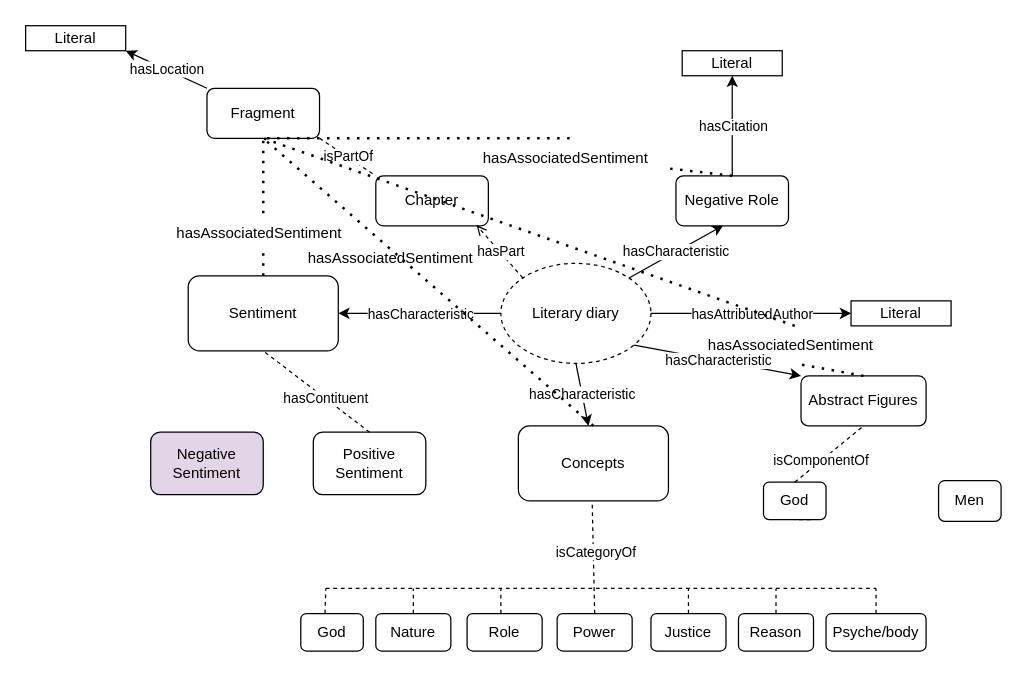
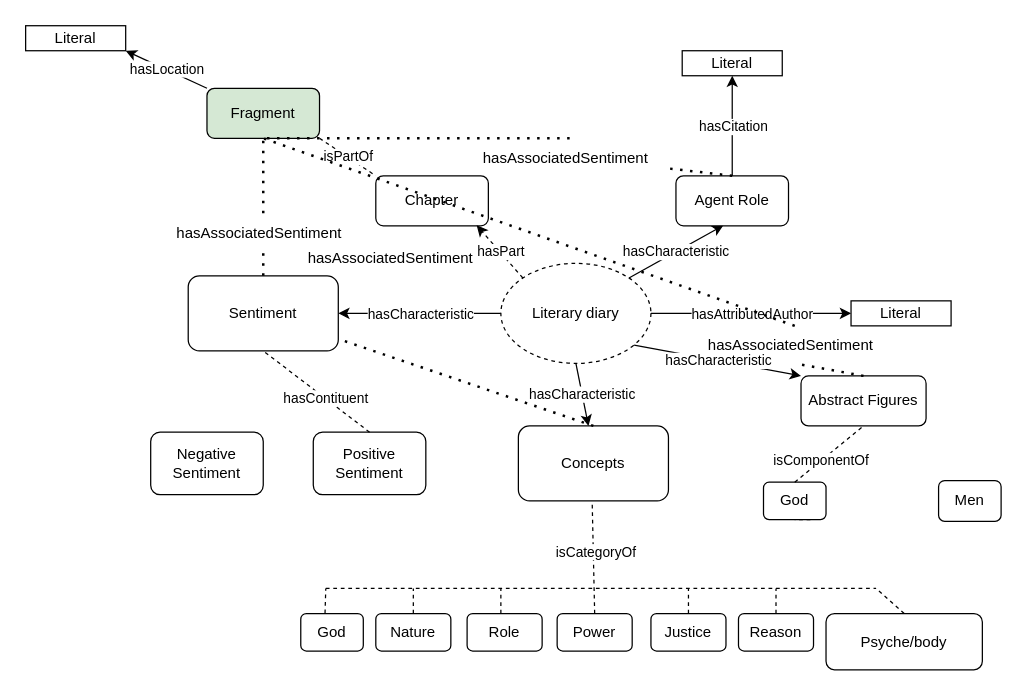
node "Fragment": fillcolor #ffffff -> #d5e8d4
node "Negative Role": label "Negative Role" -> "Agent Role"
edge "Literary diary" -> "Chapter": arrowhead open -> classic
edge "Fragment" -- "Concepts": now "Sentiment" -- "Concepts"
node "Negative Sentiment": fillcolor #e1d5e7 -> #ffffff
node "Psyche/body": size 100x38 -> 156x56
